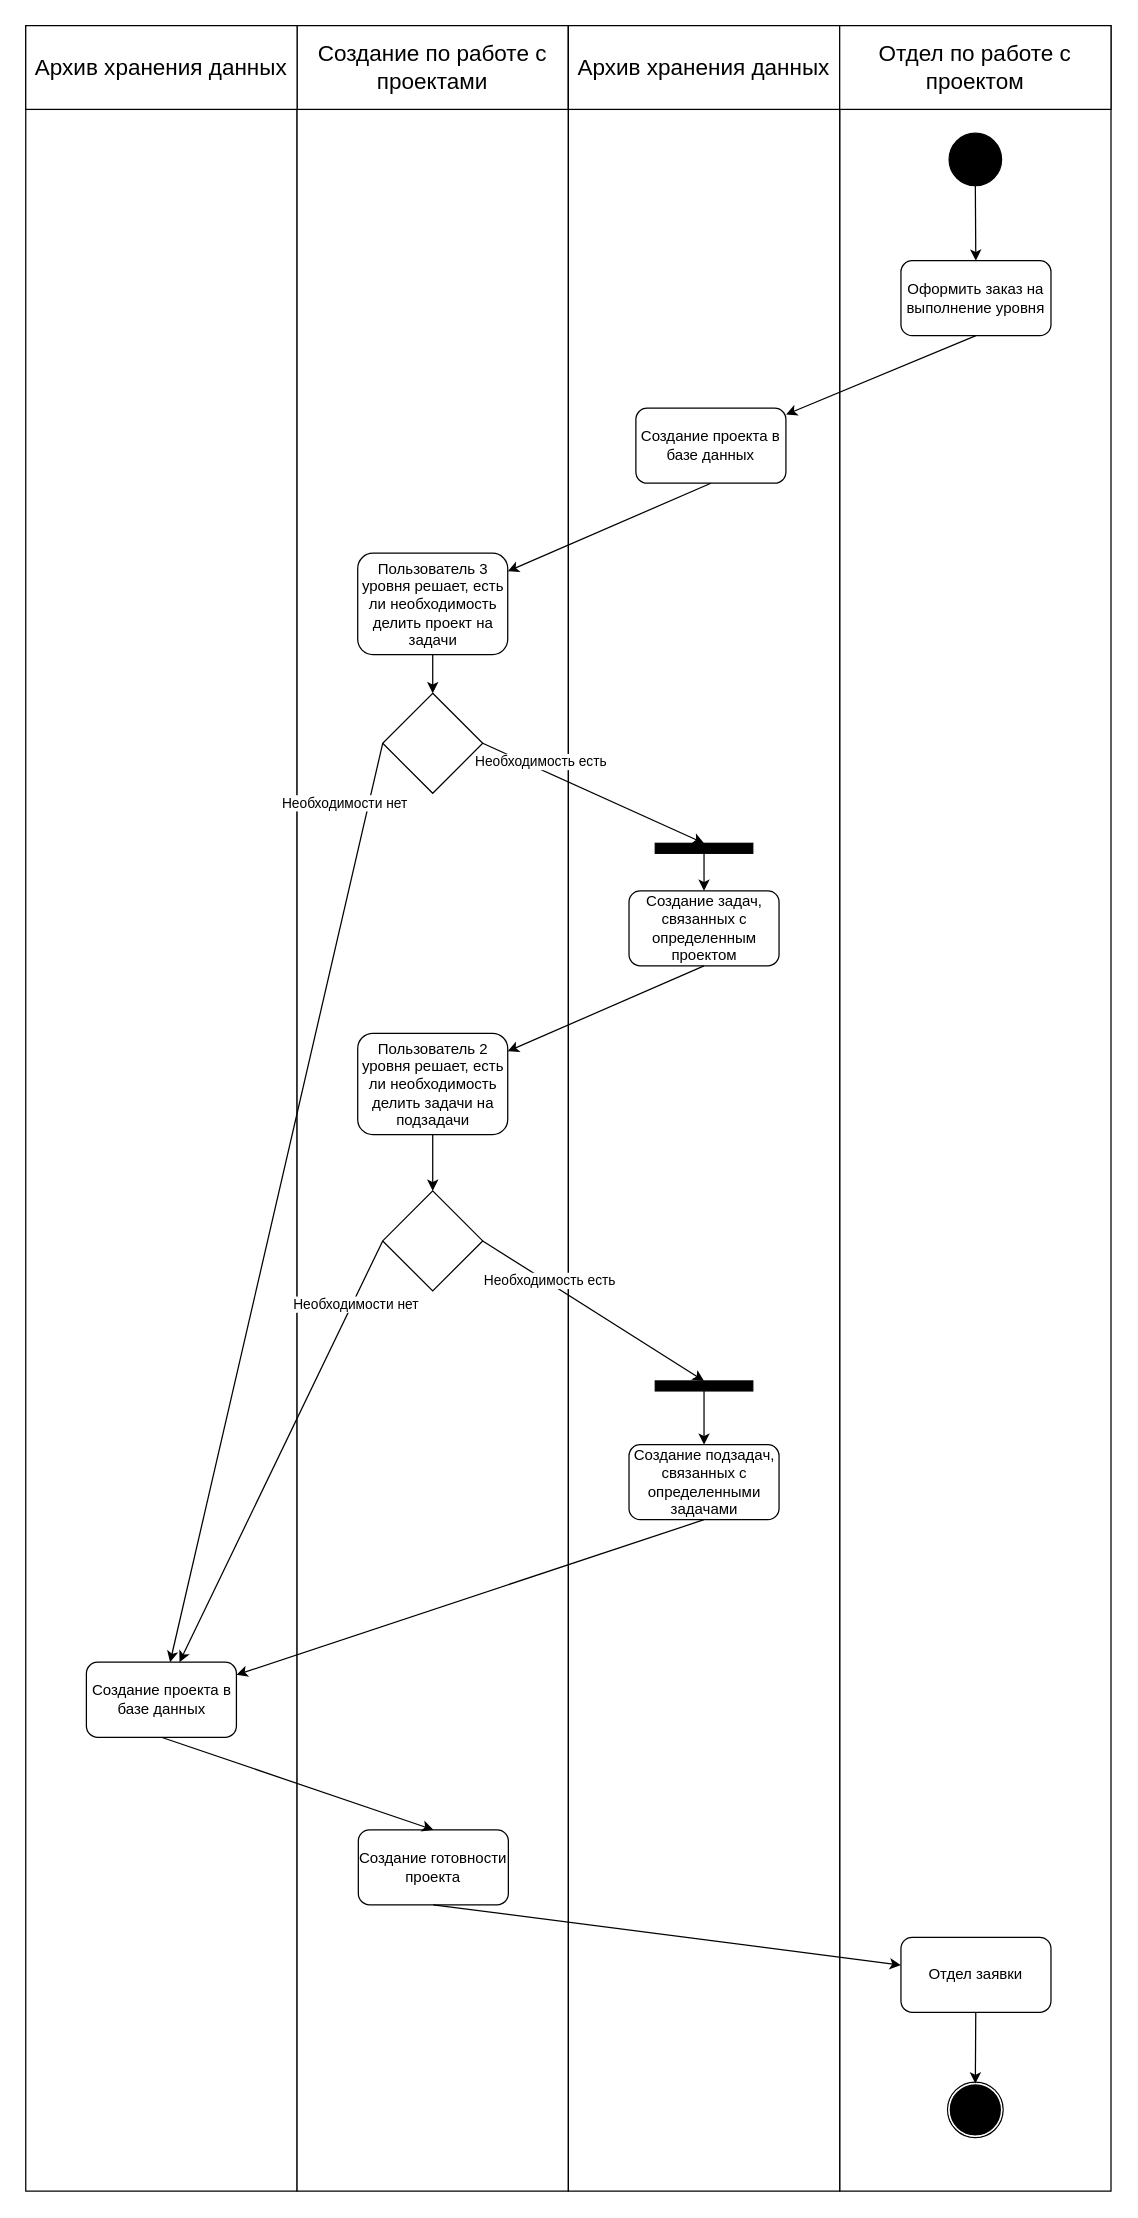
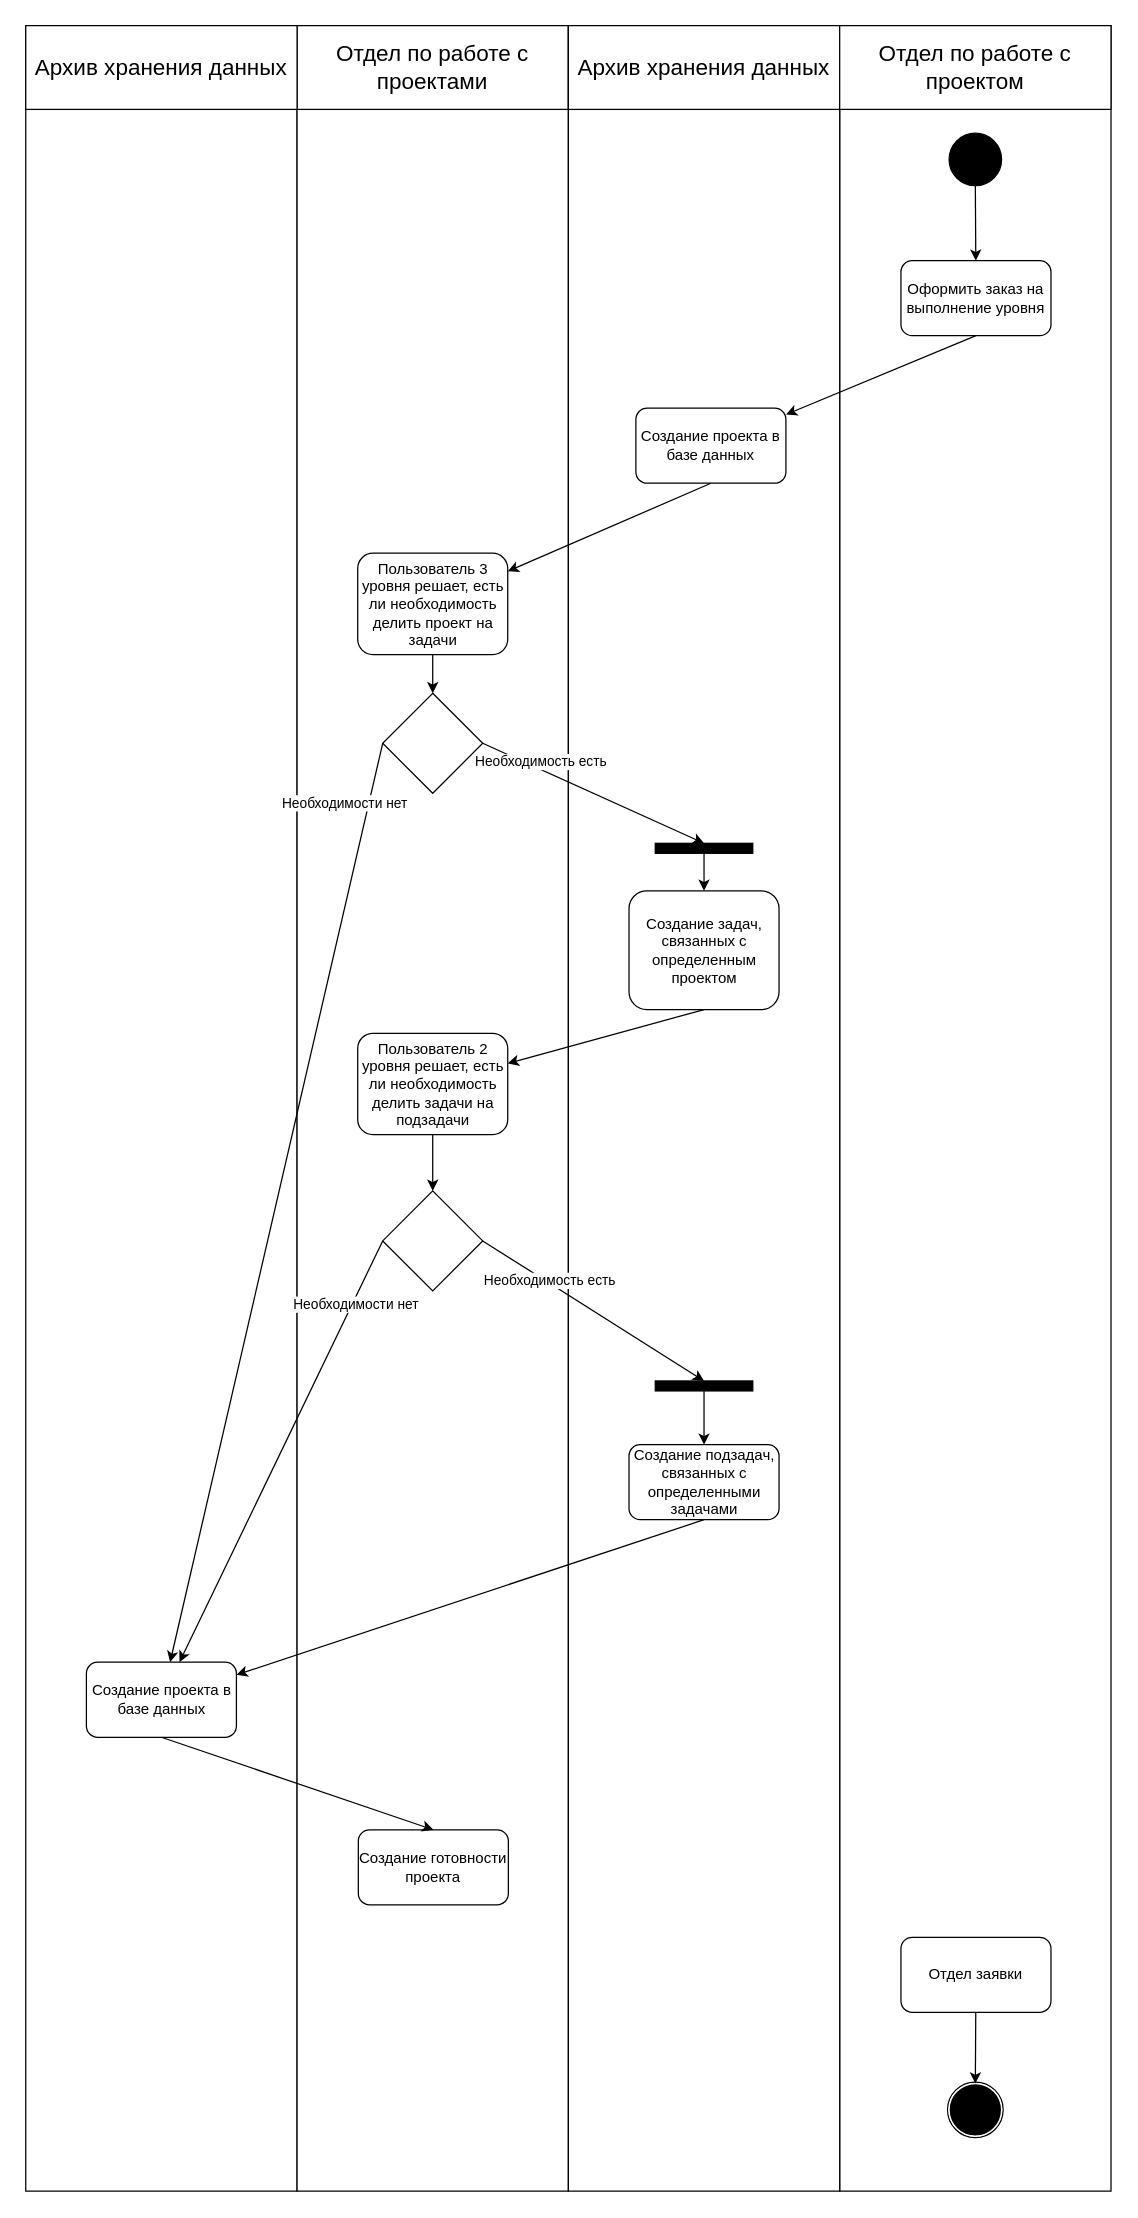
node "Создание по работе с проектами": label "Создание по работе с проектами" -> "Отдел по работе с проектами"
node "Создание задач, связанных с определенным проектом": size 150x75 -> 150x119
edge "Создание готовности проекта" -> "Отдел заявки": removed
